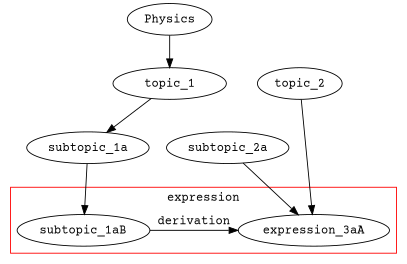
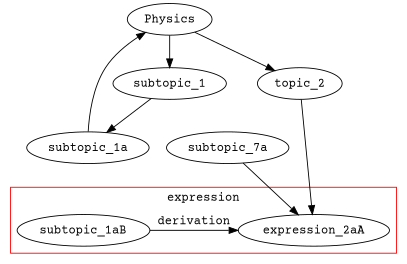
edge "Physics" -> "topic_2": added
node "topic_1": label "topic_1" -> "subtopic_1"
node "subtopic_2a": label "subtopic_2a" -> "subtopic_7a"
edge "subtopic_1a" -> "subtopic_1aB": now "subtopic_1a" -> "Physics"
node "expression_3aA": label "expression_3aA" -> "expression_2aA"
